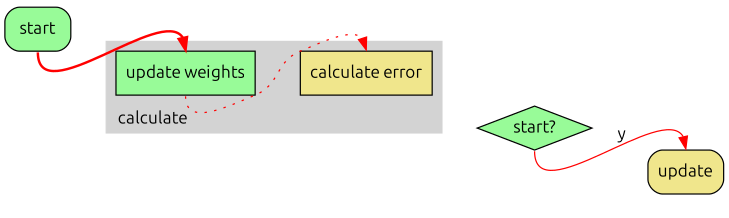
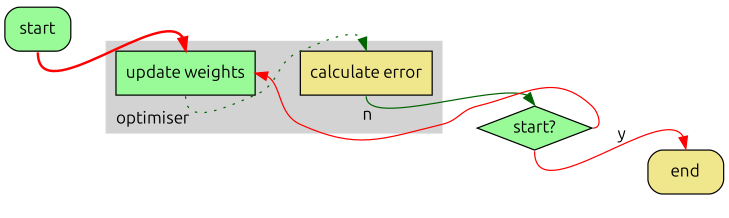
edge "update weights" -> "calculate error": color red -> darkgreen
edge "calculate error" -> "start?": added
cluster "calculate": label "calculate" -> "optimiser"
edge "start?" -> "update weights": added, label "n"
node "update": label "update" -> "end"
